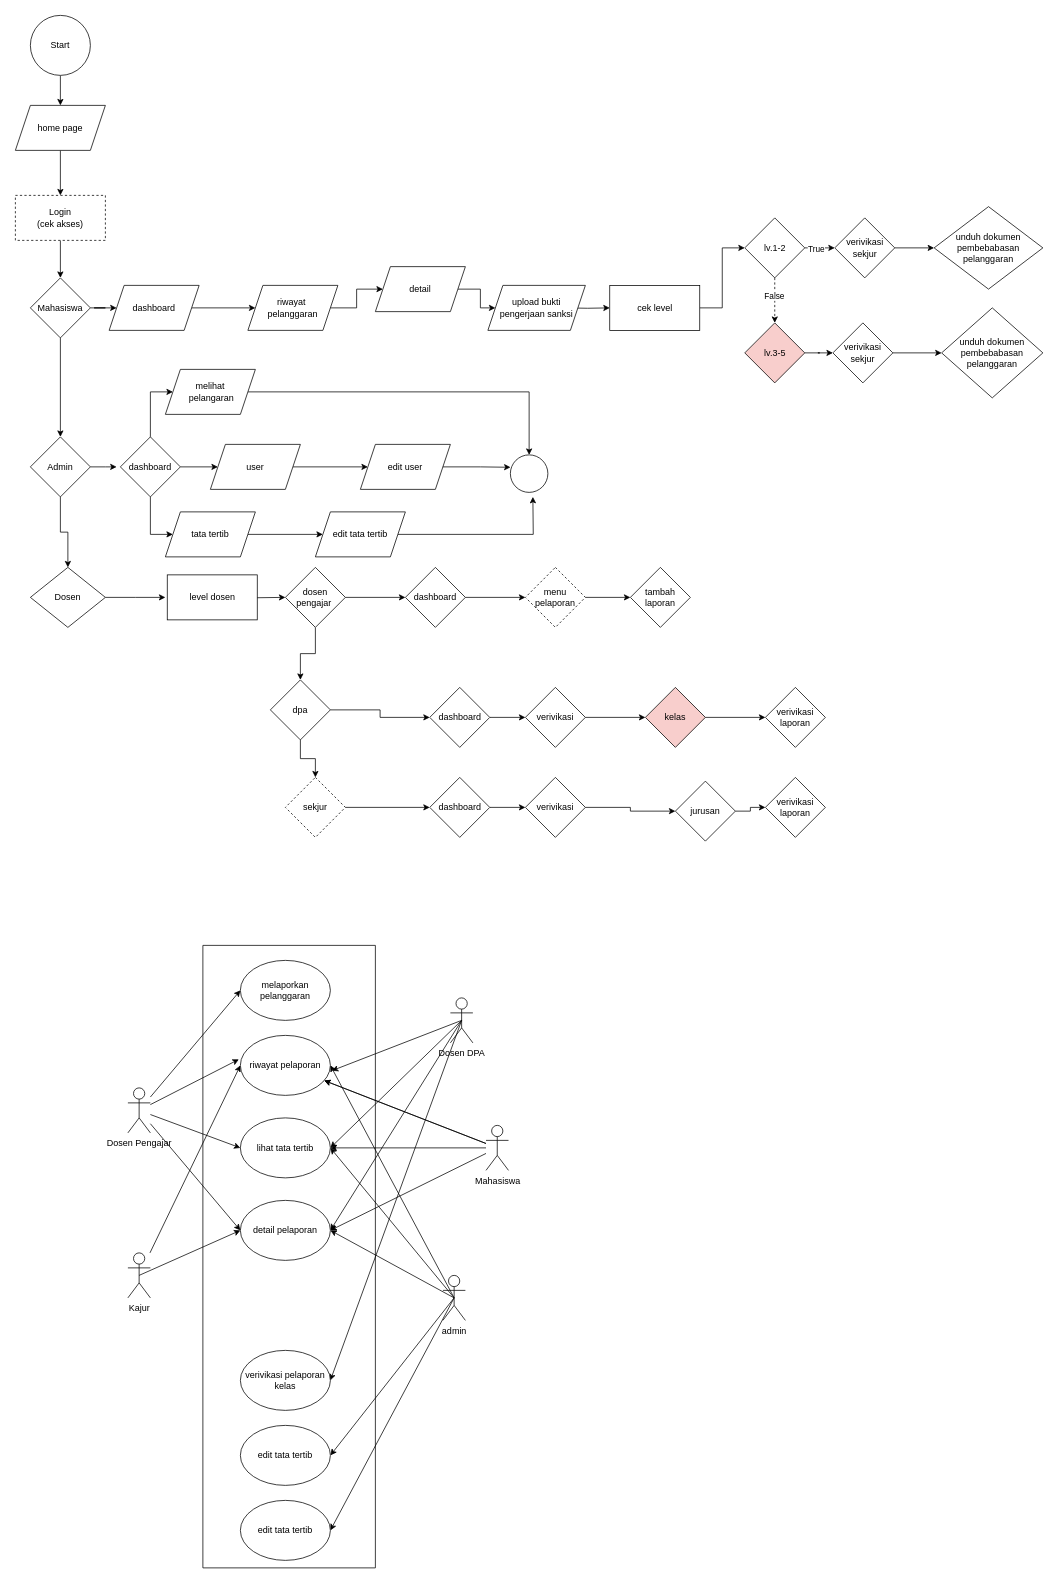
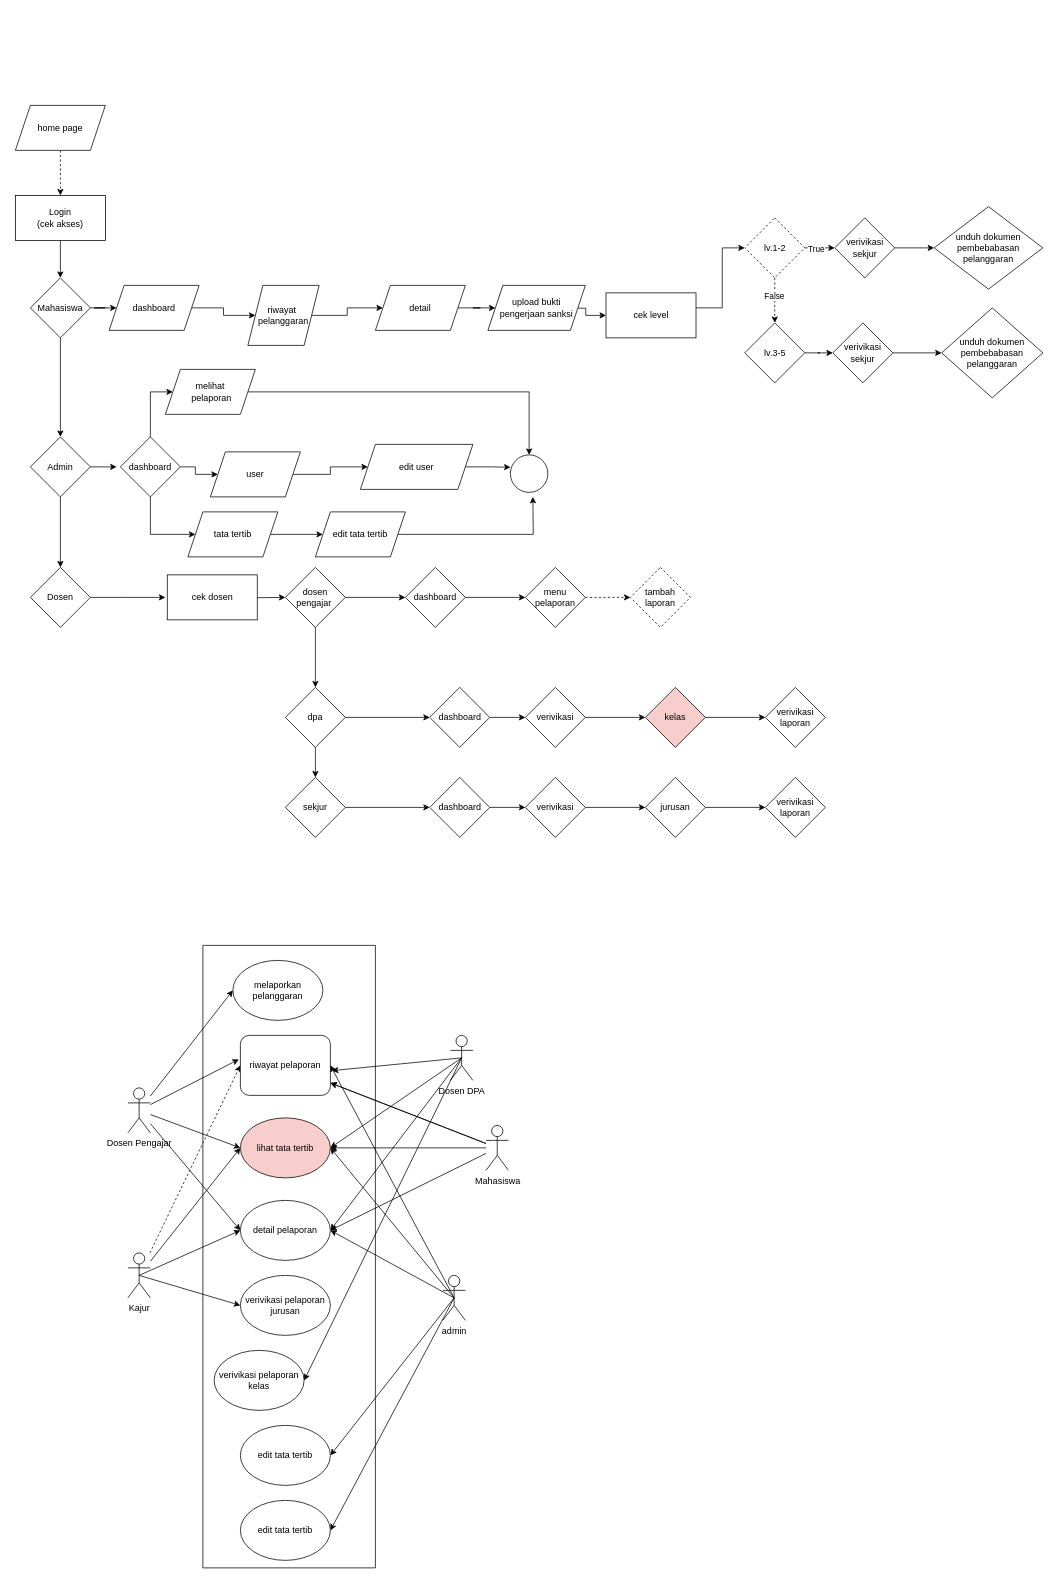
node "Start": removed
edge "Start" -> "home page": removed
edge "home page" -> "Login (cek akses)": style solid -> dashed
node "Login (cek akses)": style dashed -> solid
node "lv.1-2": style solid -> dashed
node "detail": moved (420, 289) -> (420, 308)
node "riwayat pelanggaran": size 90x45 -> 71x60
node "cek level": moved (655, 308) -> (651, 315)
node "lv.3-5": fillcolor #f8cecc -> #ffffff
node "melihat pelangaran": label "melihat pelangaran" -> "melihat pelaporan"
node "user": moved (255, 467) -> (255, 474)
node "edit user": size 90x45 -> 113x45
node "tata tertib": moved (210, 534) -> (233, 534)
node "Dosen": size 75x60 -> 60x60
node "level dosen": label "level dosen" -> "cek dosen"
node "menu pelaporan": style dashed -> solid
edge "menu pelaporan" -> "tambah laporan": style solid -> dashed
node "tambah laporan": style solid -> dashed
node "dpa": moved (300, 710) -> (315, 717)
node "sekjur": style dashed -> solid
node "jurusan": moved (705, 811) -> (675, 807)
node "melaporkan pelanggaran": moved (285, 990) -> (278, 990)
node "Dosen DPA": moved (462, 1020) -> (462, 1058)
node "riwayat pelaporan": shape ellipse -> rounded rectangle
node "lihat tata tertib": fillcolor #ffffff -> #f8cecc
edge "Kajur" -> "riwayat pelaporan": style solid -> dashed
edge "Kajur" -> "lihat tata tertib": added
edge "Kajur" -> "verivikasi pelaporan jurusan": added
node "verivikasi pelaporan jurusan": added
node "verivikasi pelaporan kelas": moved (285, 1380) -> (259, 1380)
